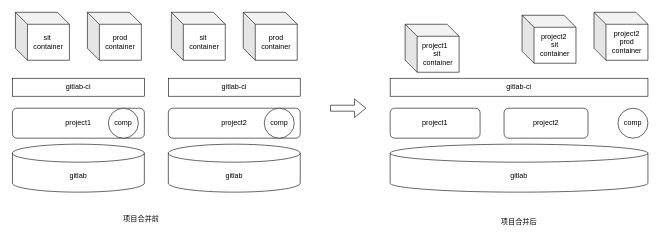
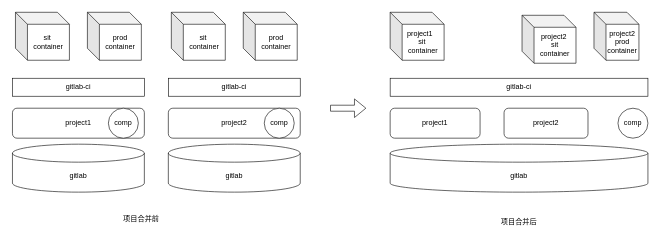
node "project2 prod container": size 54x48 -> 45x48
node "project1 sit container": moved (432, 48) -> (417, 36)
